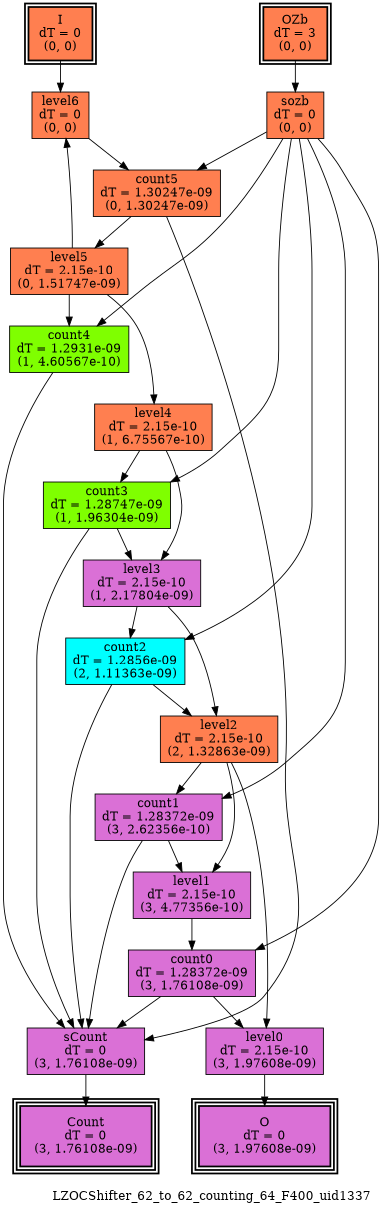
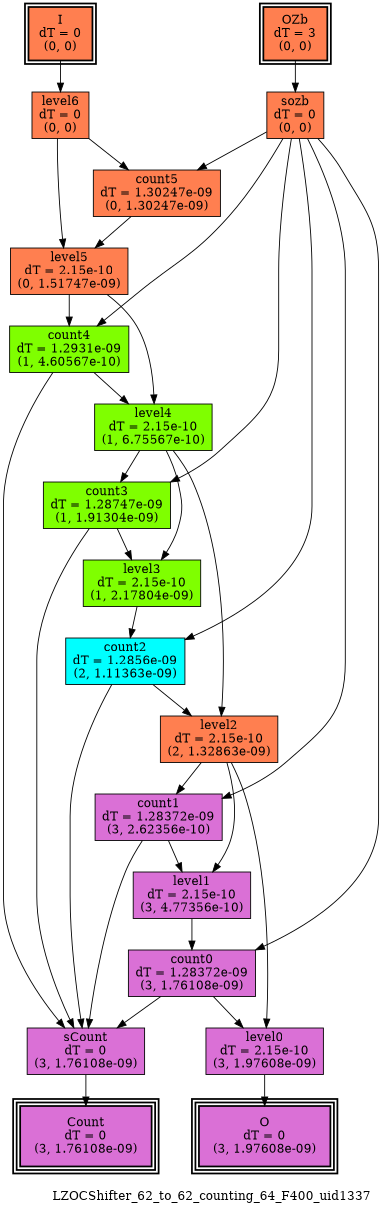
edge "level5 dT = 2.15e-10 (0, 1.51747e-09)" -> "level6 dT = 0 (0, 0)": reversed
edge "count4 dT = 1.2931e-09 (1, 4.60567e-10)" -> "level4 dT = 2.15e-10 (1, 6.75567e-10)": added
node "level4 dT = 2.15e-10 (1, 6.75567e-10)": fillcolor coral -> chartreuse
node "count3 dT = 1.28747e-09 (1, 1.96304e-09)": label "count3 dT = 1.28747e-09 (1, 1.96304e-09)" -> "count3 dT = 1.28747e-09 (1, 1.91304e-09)"
node "level3 dT = 2.15e-10 (1, 2.17804e-09)": fillcolor orchid -> chartreuse
edge "level3 dT = 2.15e-10 (1, 2.17804e-09)" -> "level2 dT = 2.15e-10 (2, 1.32863e-09)": now "level4 dT = 2.15e-10 (1, 6.75567e-10)" -> "level2 dT = 2.15e-10 (2, 1.32863e-09)"
edge "count5 dT = 1.30247e-09 (0, 1.30247e-09)" -> "sCount dT = 0 (3, 1.76108e-09)": removed
